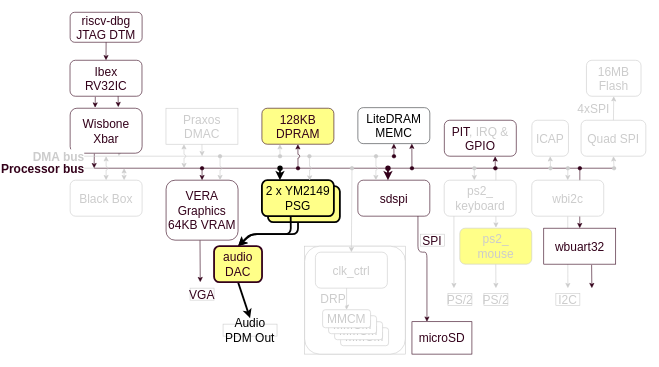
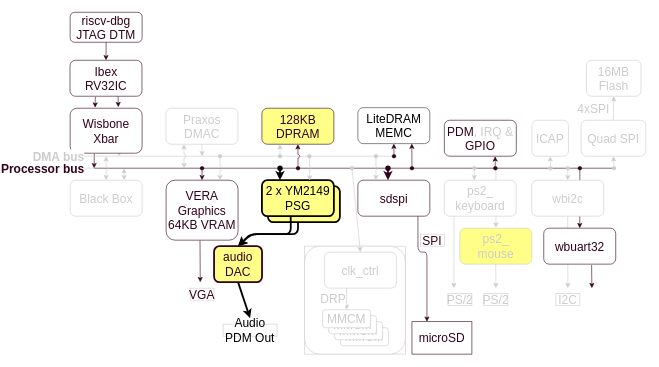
node "Praxos DMAC": shape rectangle -> rounded rectangle
node "PIT, IRQ & GPIO": label "PIT, IRQ & GPIO" -> "PDM, IRQ & GPIO"
node "wbuart32": shape rectangle -> rounded rectangle
node "clk_ctrl": moved (351, 270) -> (360, 270)
